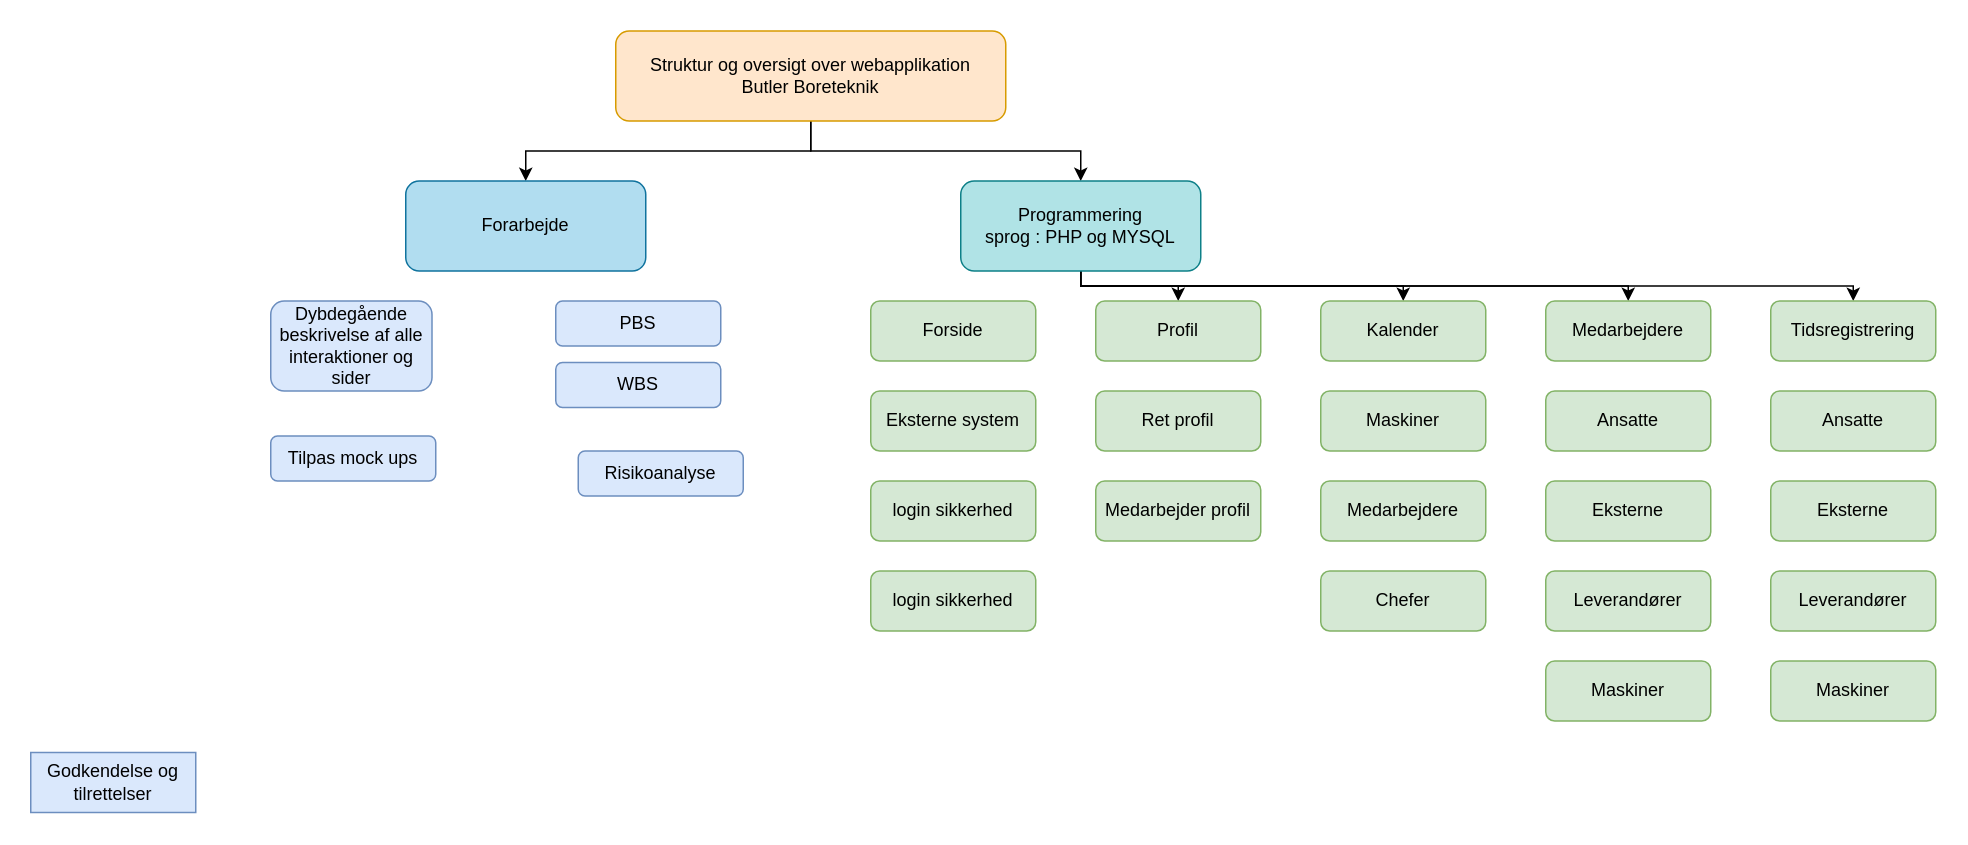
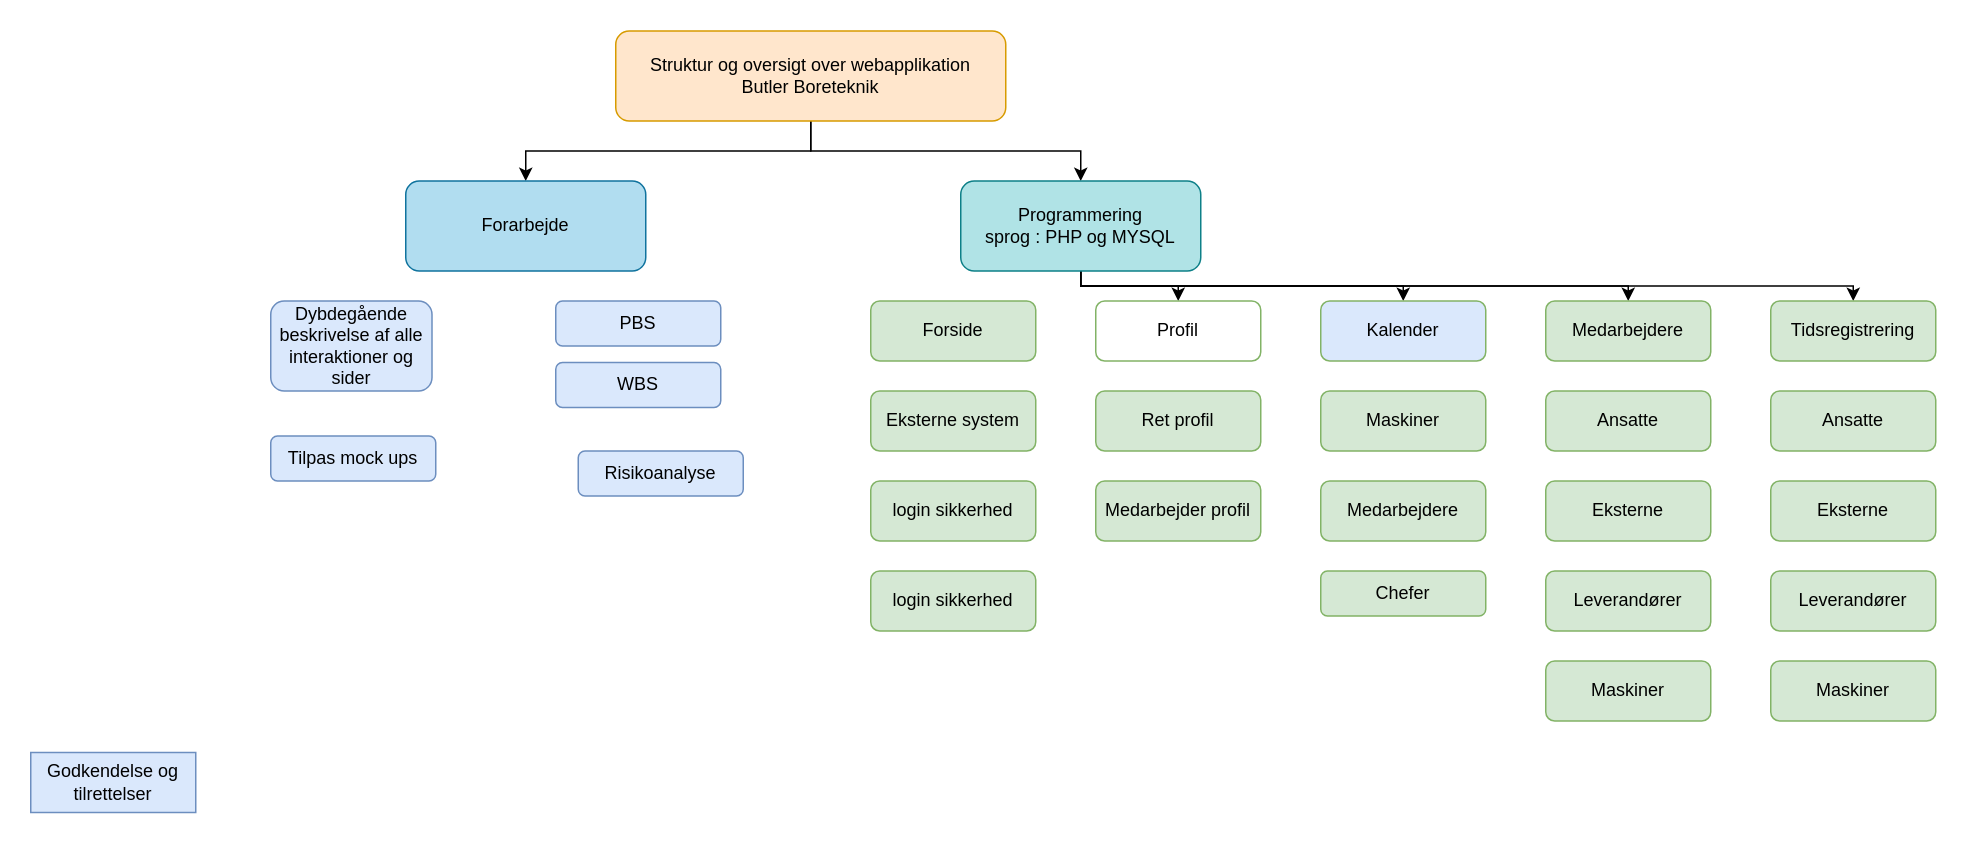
node "Profil": fillcolor #d5e8d4 -> #ffffff
node "Kalender": fillcolor #d5e8d4 -> #dae8fc
node "Chefer": size 165x60 -> 165x45
